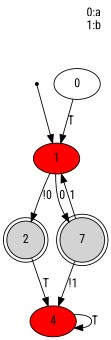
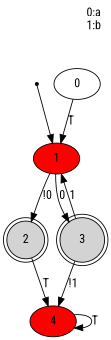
node "7": label "7" -> "3"
